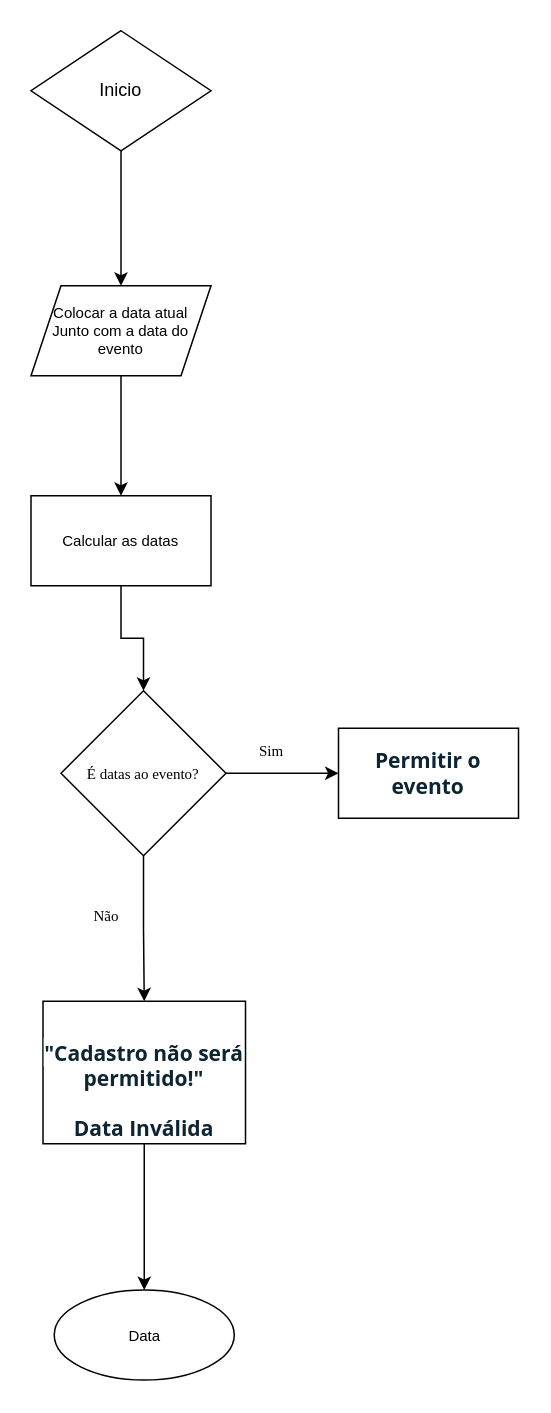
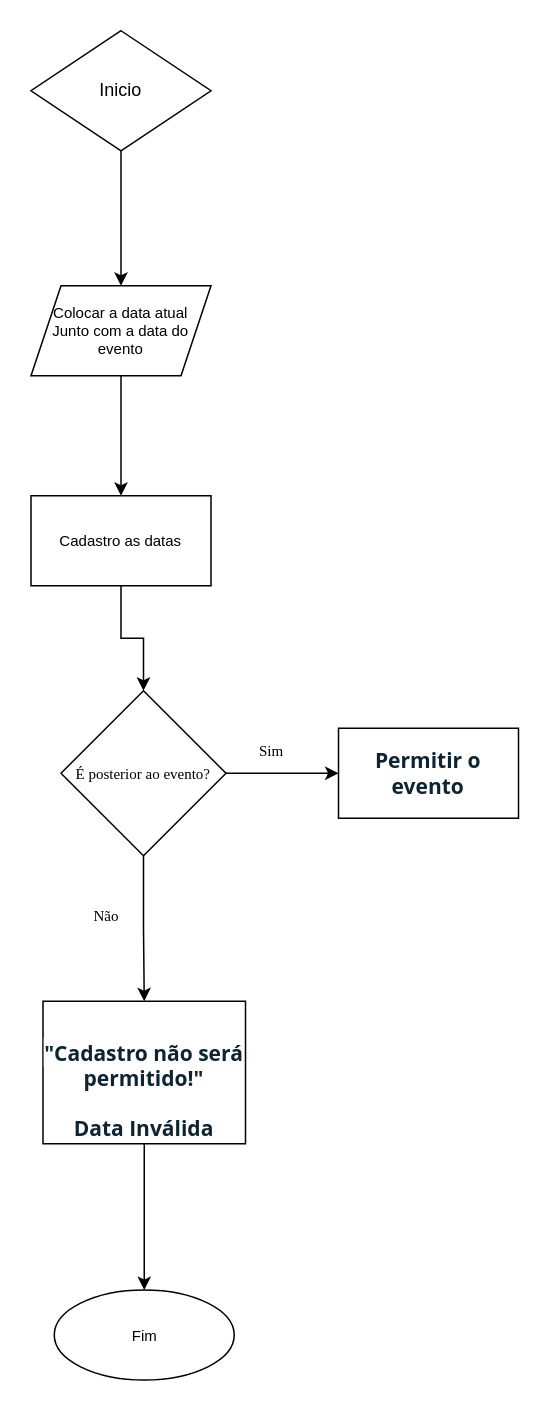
node "Calcular as datas": label "Calcular as datas" -> "Cadastro as datas"
node "É datas ao evento?": label "É datas ao evento?" -> "É posterior ao evento?"
node "Data": label "Data" -> "Fim"
